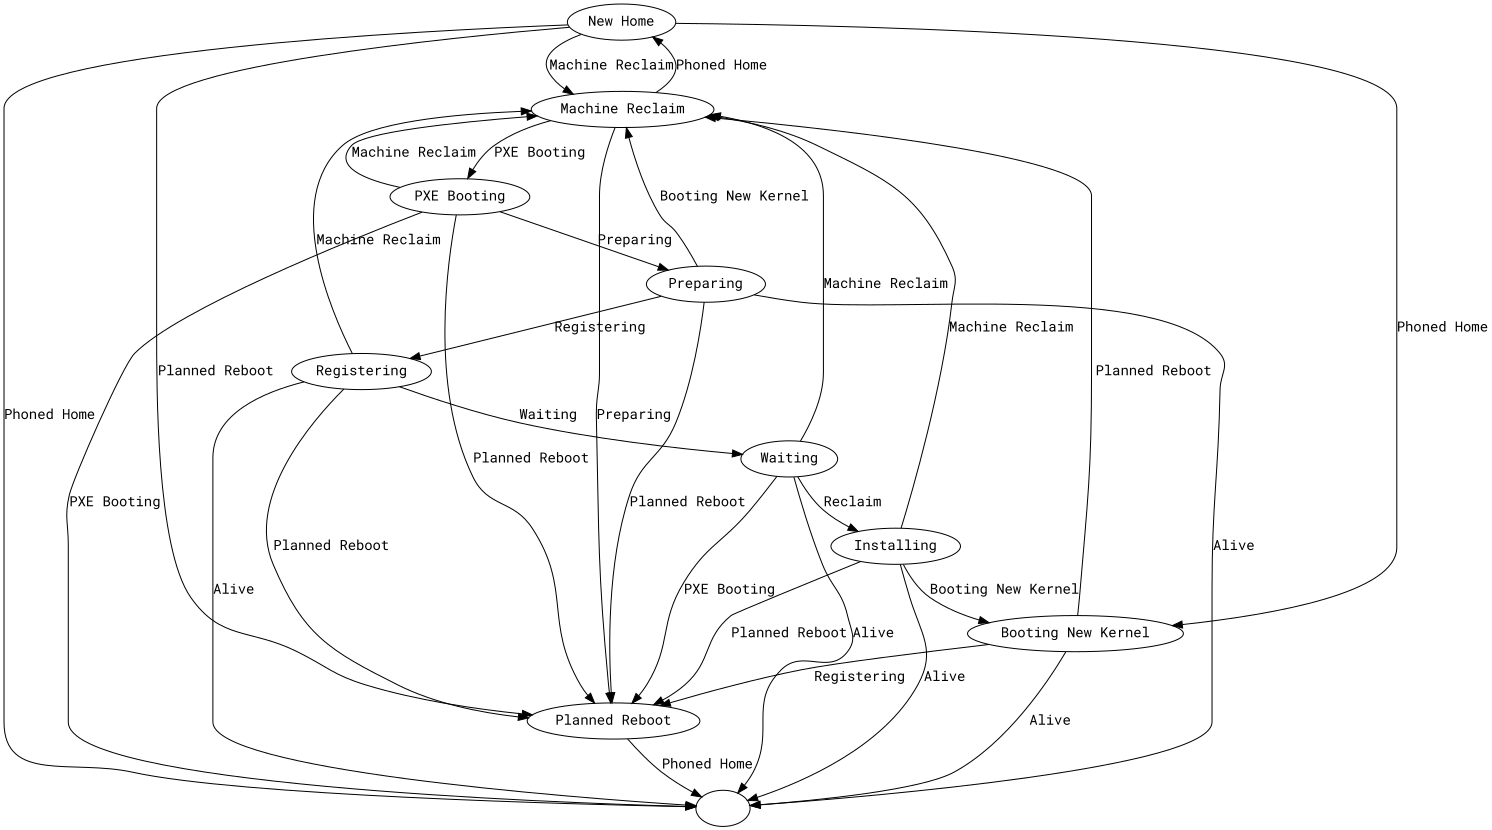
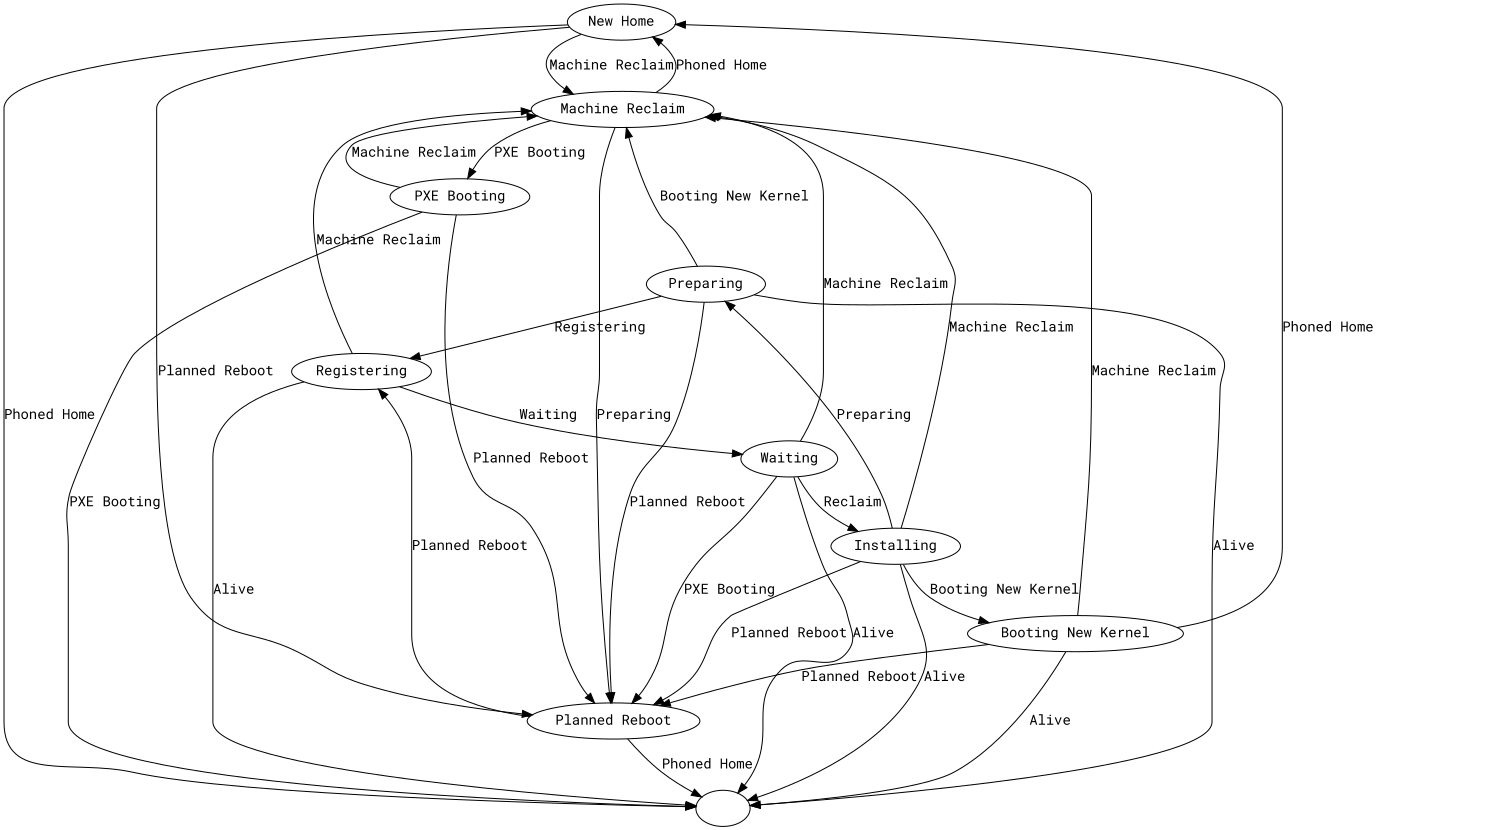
edge "New Home" -> "Booting New Kernel": reversed
edge "PXE Booting" -> "Preparing": now "Installing" -> "Preparing"
edge "Booting New Kernel" -> "Machine Reclaim": label "Planned Reboot" -> "Machine Reclaim"
edge "Registering" -> "Planned Reboot": reversed
edge "Booting New Kernel" -> "Planned Reboot": label "Registering" -> "Planned Reboot"
